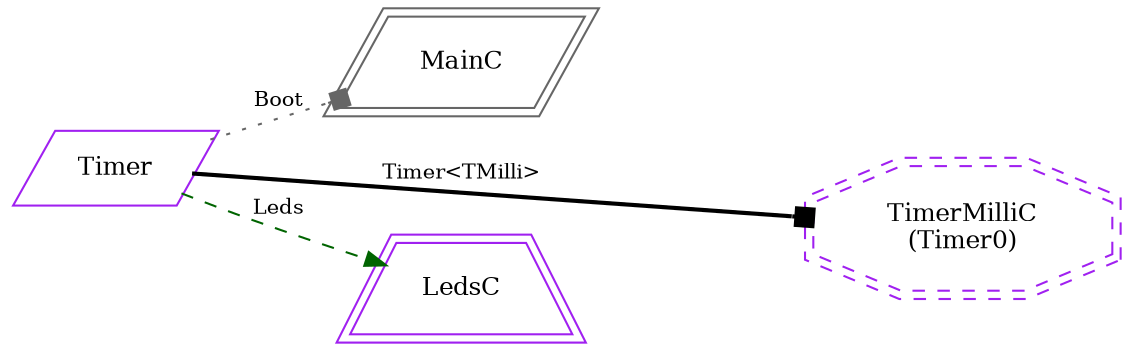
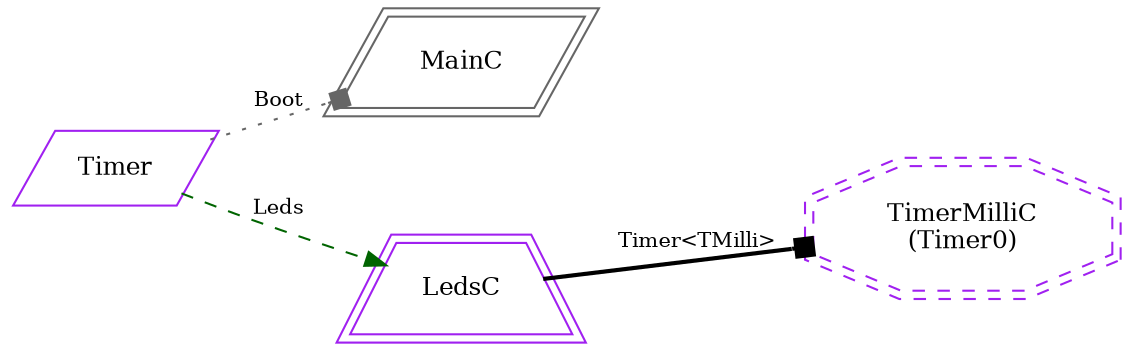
edge "Timer" -> "TimerMilliC (Timer0)": now "LedsC" -> "TimerMilliC (Timer0)"
